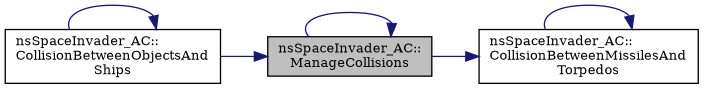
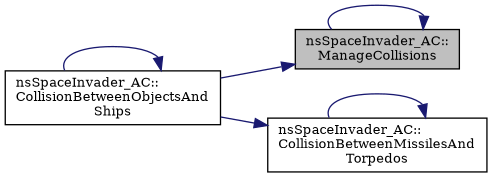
edge "nsSpaceInvader_AC:: ManageCollisions" -> "nsSpaceInvader_AC:: CollisionBetweenMissilesAnd Torpedos": now "nsSpaceInvader_AC:: CollisionBetweenObjectsAnd Ships" -> "nsSpaceInvader_AC:: CollisionBetweenMissilesAnd Torpedos"
